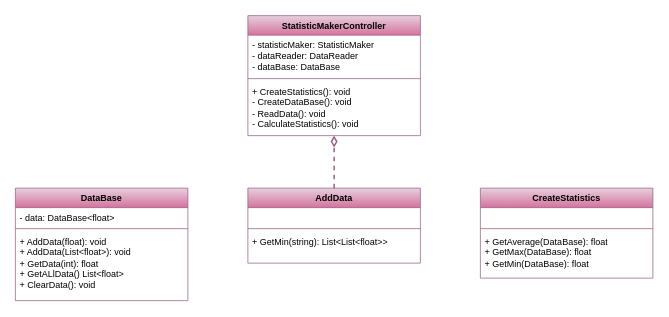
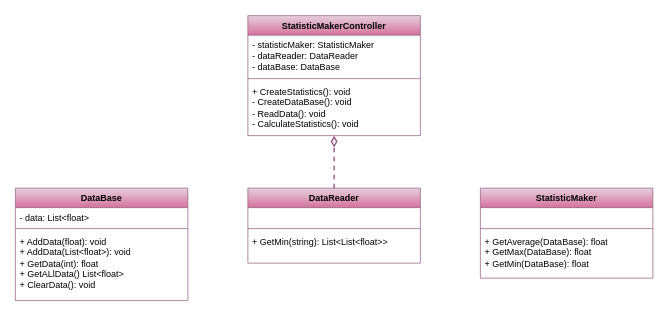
node "AddData": label "AddData" -> "DataReader"
node "CreateStatistics": label "CreateStatistics" -> "StatisticMaker"
node "- data: DataBase<float>": label "- data: DataBase<float>" -> "- data: List<float>"
